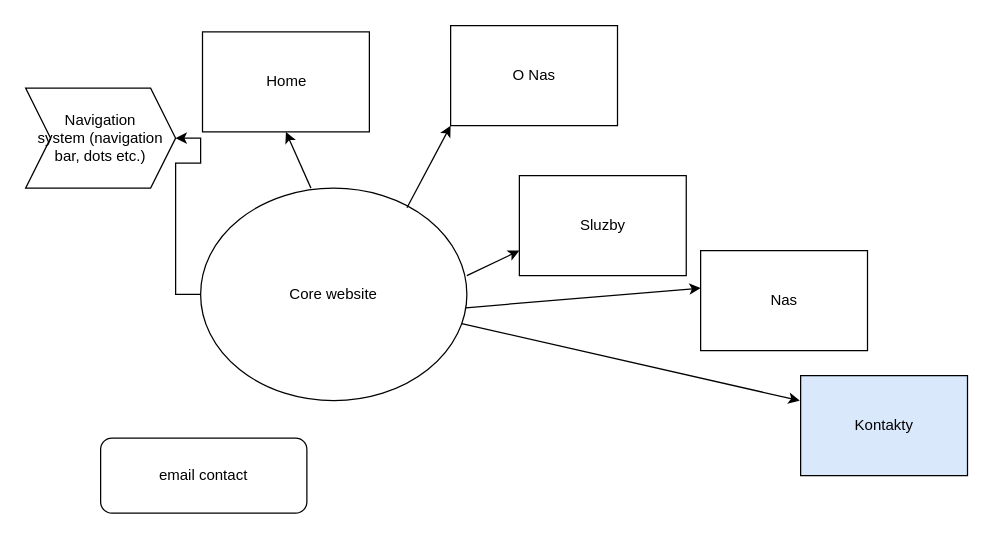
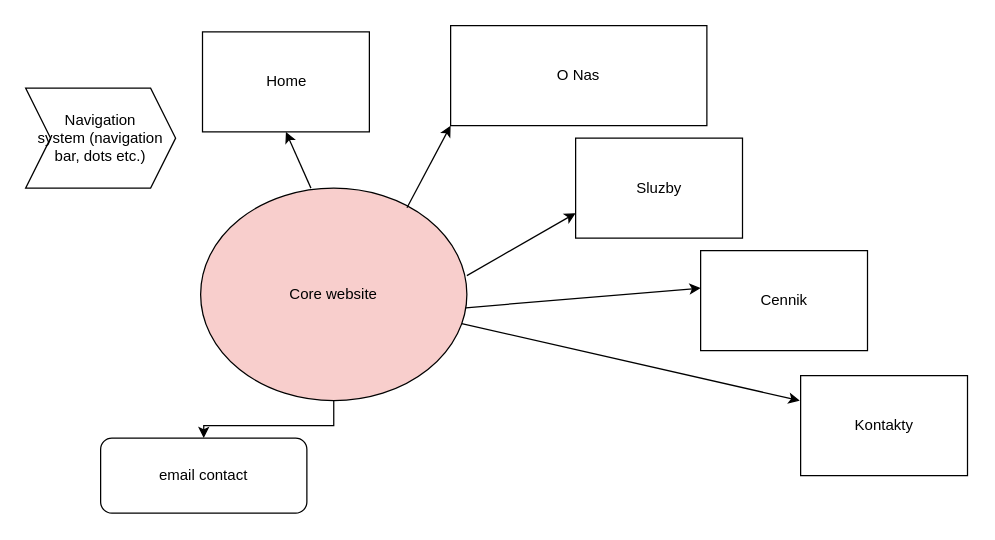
node "O Nas": size 167x100 -> 256x100
edge "Core website" -> "Navigation system (navigation bar, dots etc.)": removed
node "Sluzby": moved (603, 226) -> (659, 188)
node "Core website": fillcolor #ffffff -> #f8cecc
node "Nas": label "Nas" -> "Cennik"
edge "Core website" -> "email contact": added
node "Kontakty": fillcolor #dae8fc -> #ffffff
